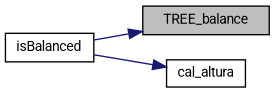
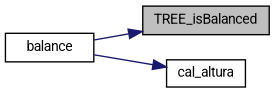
node "TREE_balance": label "TREE_balance" -> "TREE_isBalanced"
node "isBalanced": label "isBalanced" -> "balance"
